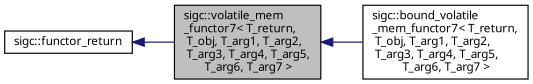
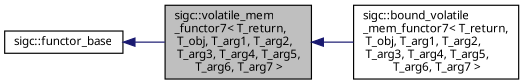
node "sigc::functor_return": label "sigc::functor_return" -> "sigc::functor_base"
